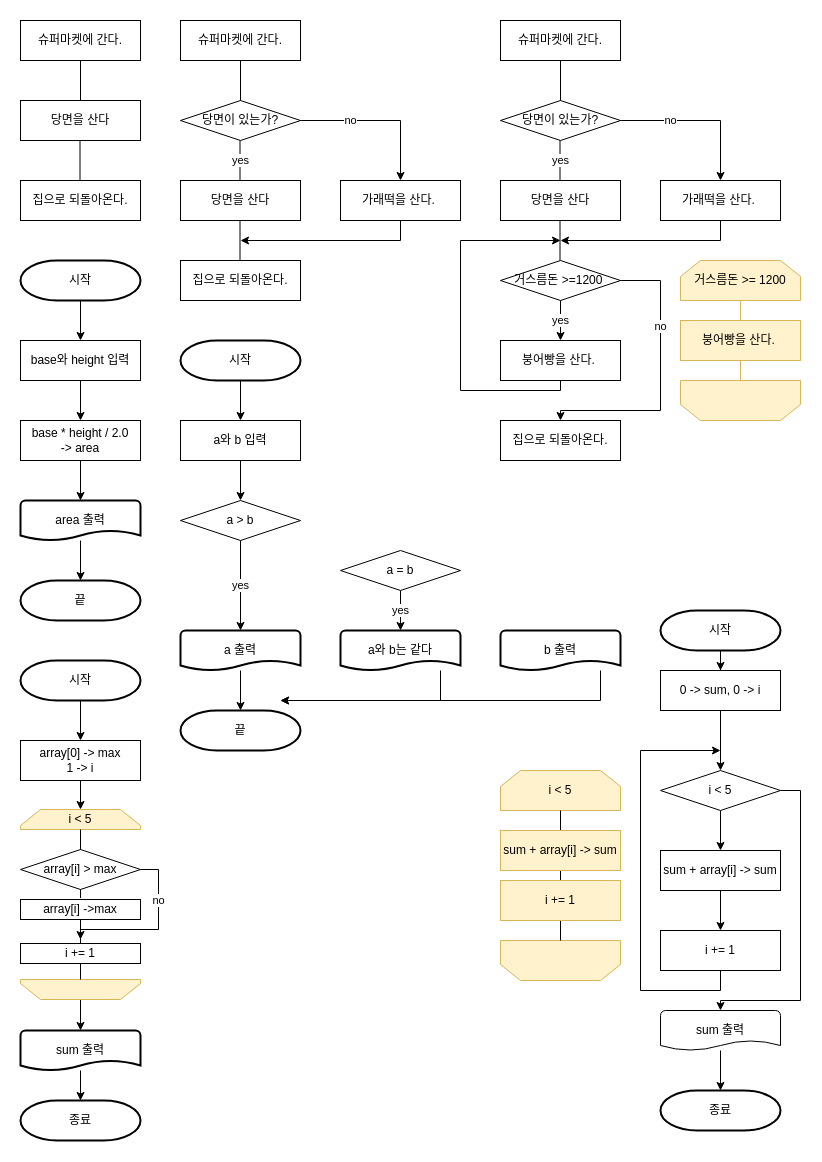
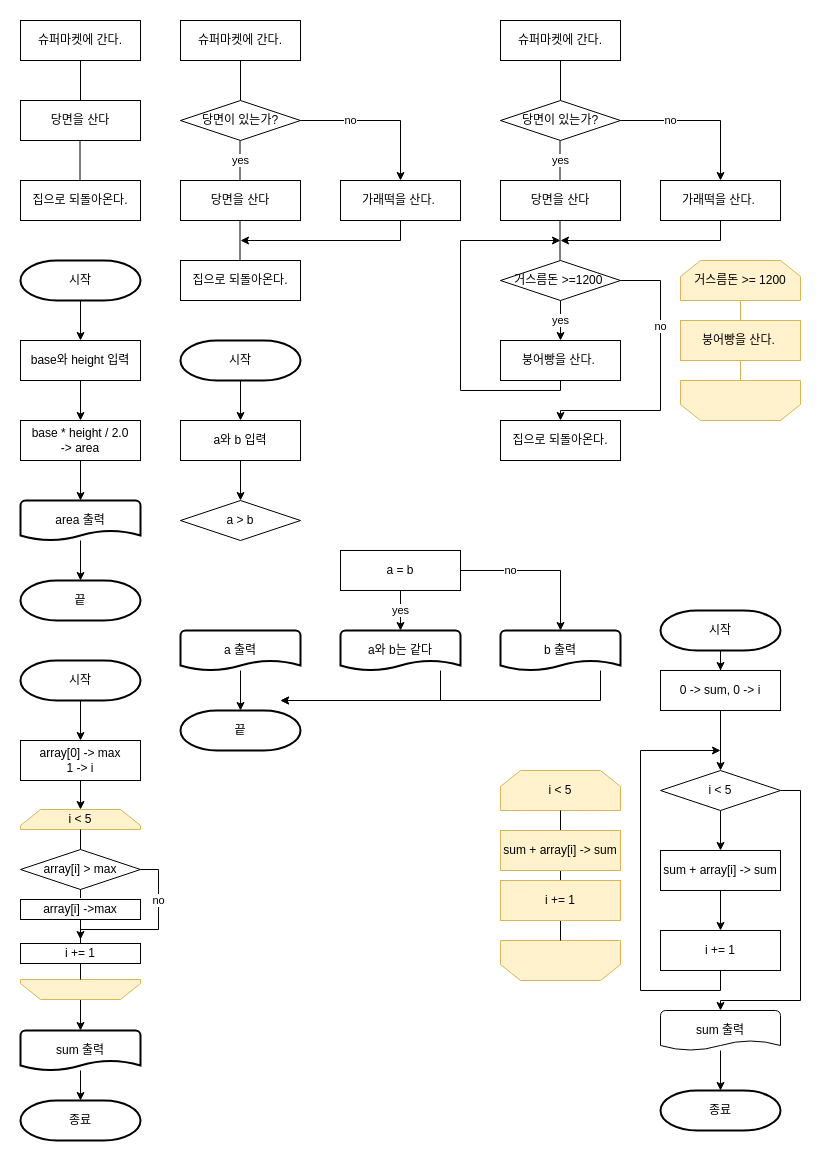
node "a = b": shape diamond -> rectangle
edge "a = b" -> "b 출력": added, label "no"
edge "a > b" -> "a 출력": removed, label "yes"
